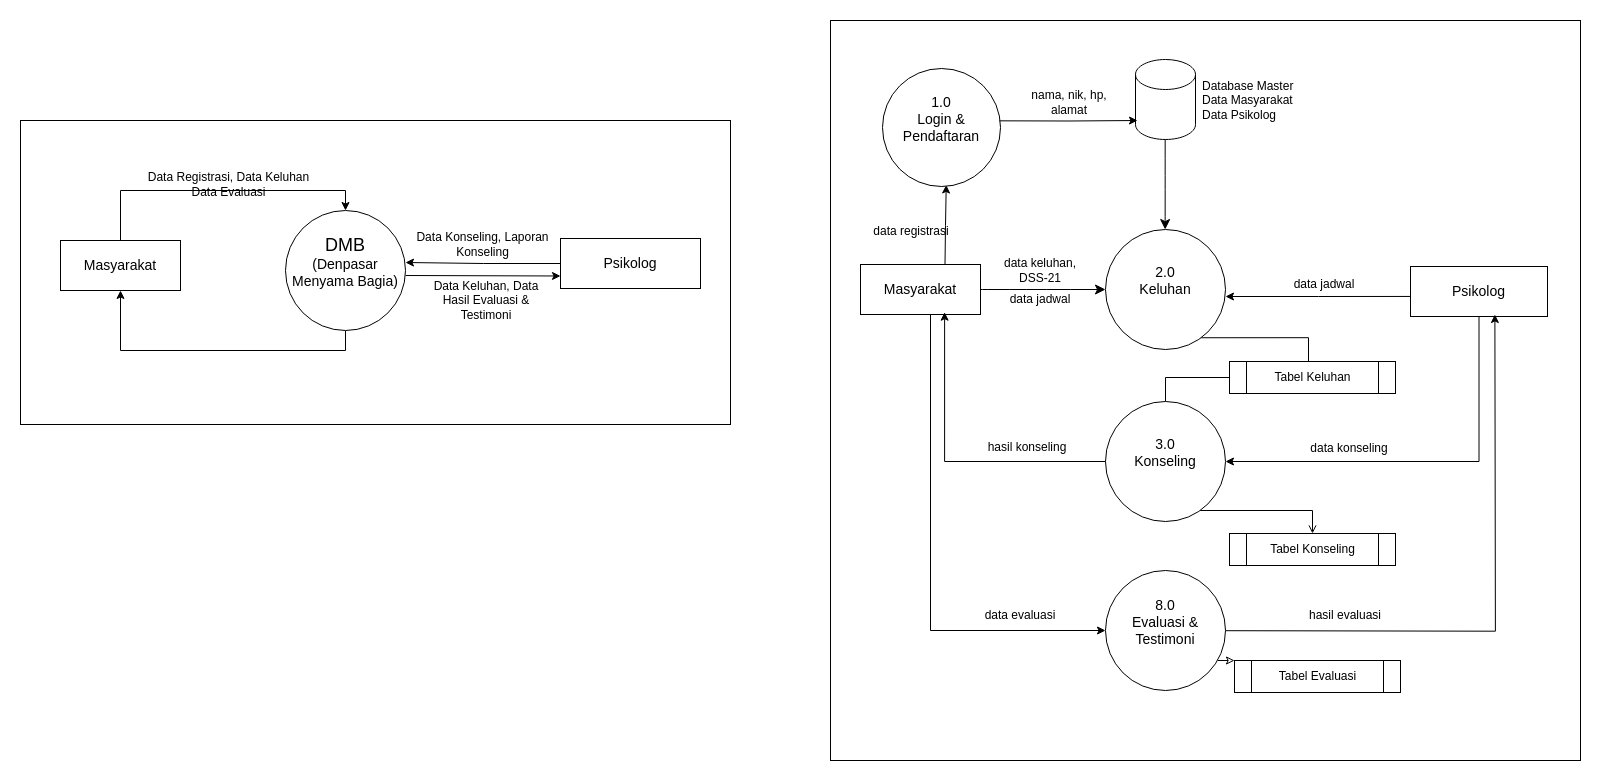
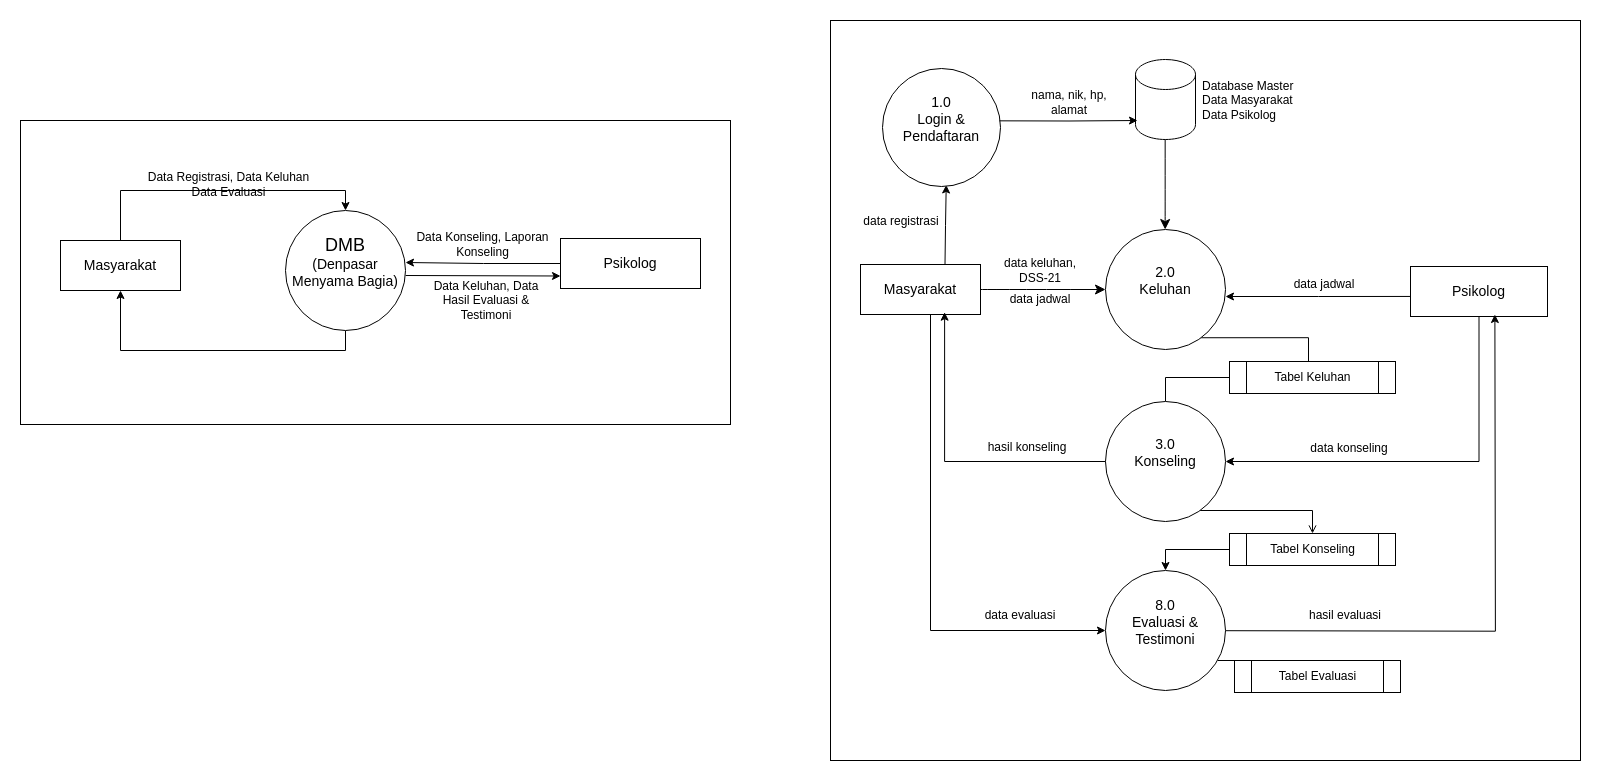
node "data registrasi": moved (912, 232) -> (902, 222)
edge "Tabel Konseling" -> "8.0 Evaluasi & Testimoni": added
edge "8.0 Evaluasi & Testimoni" -> "Tabel Evaluasi": arrowhead classic -> none
